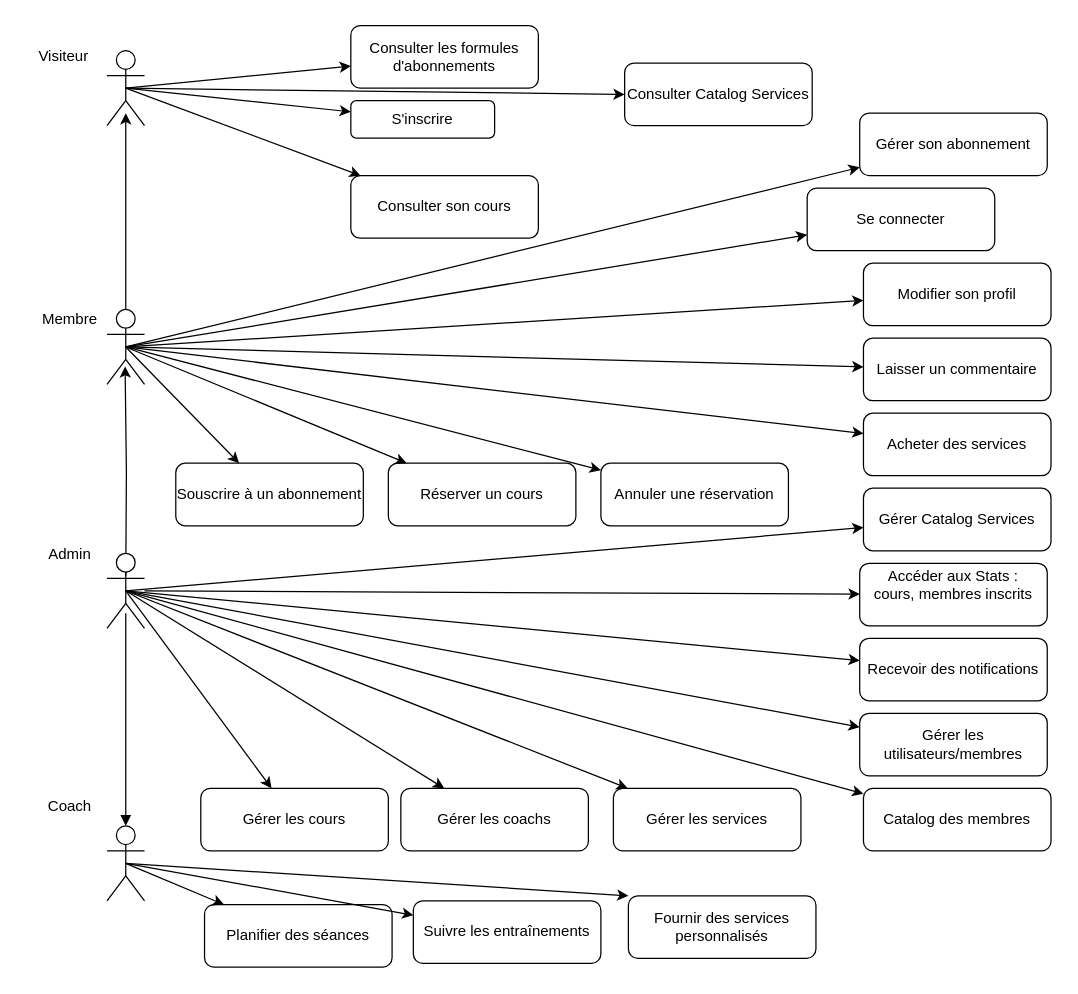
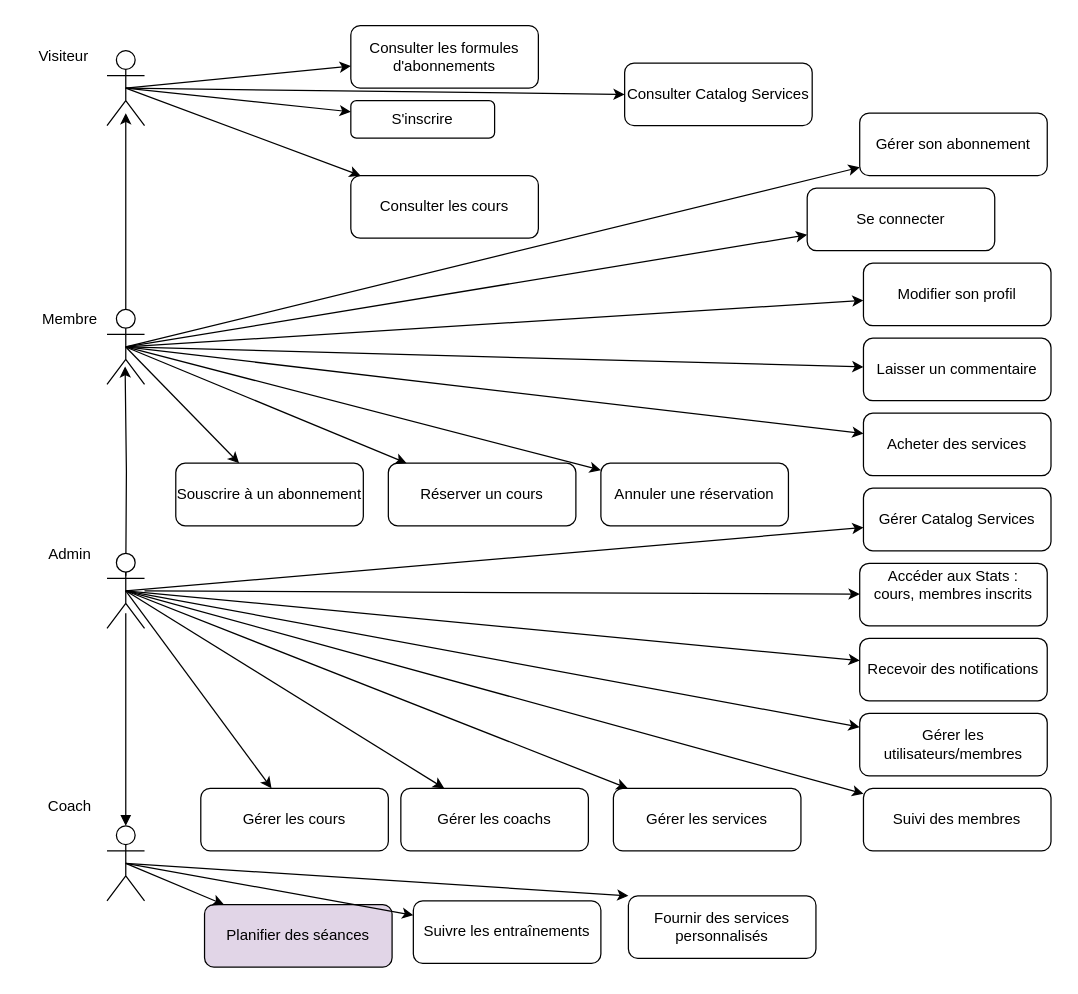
node "Consulter son cours": label "Consulter son cours" -> "Consulter les cours"
node "Catalog des membres": label "Catalog des membres" -> "Suivi des membres"
node "Planifier des séances": fillcolor #ffffff -> #e1d5e7
